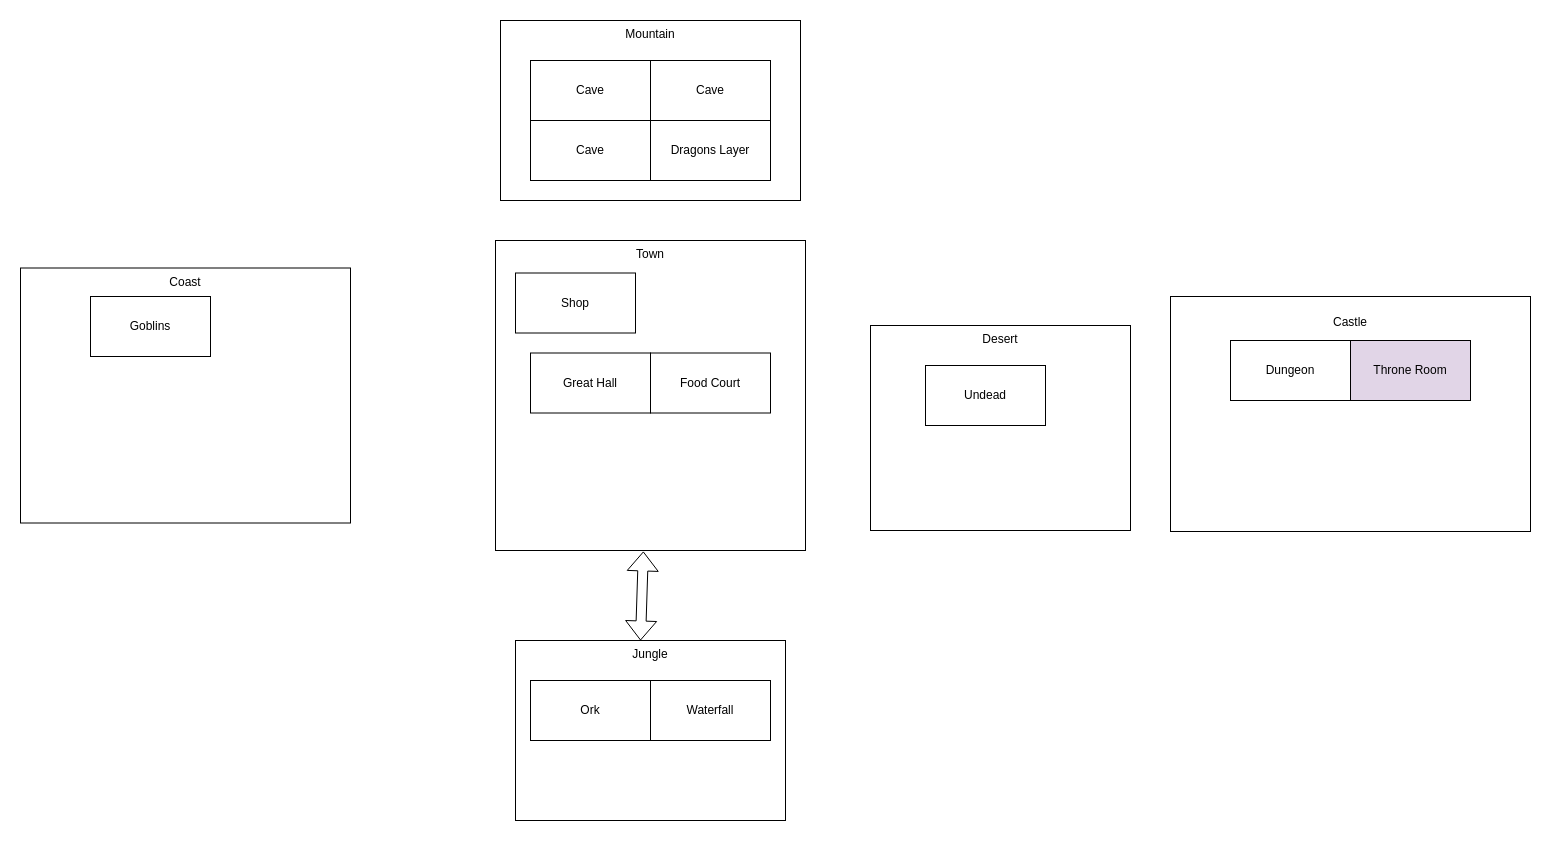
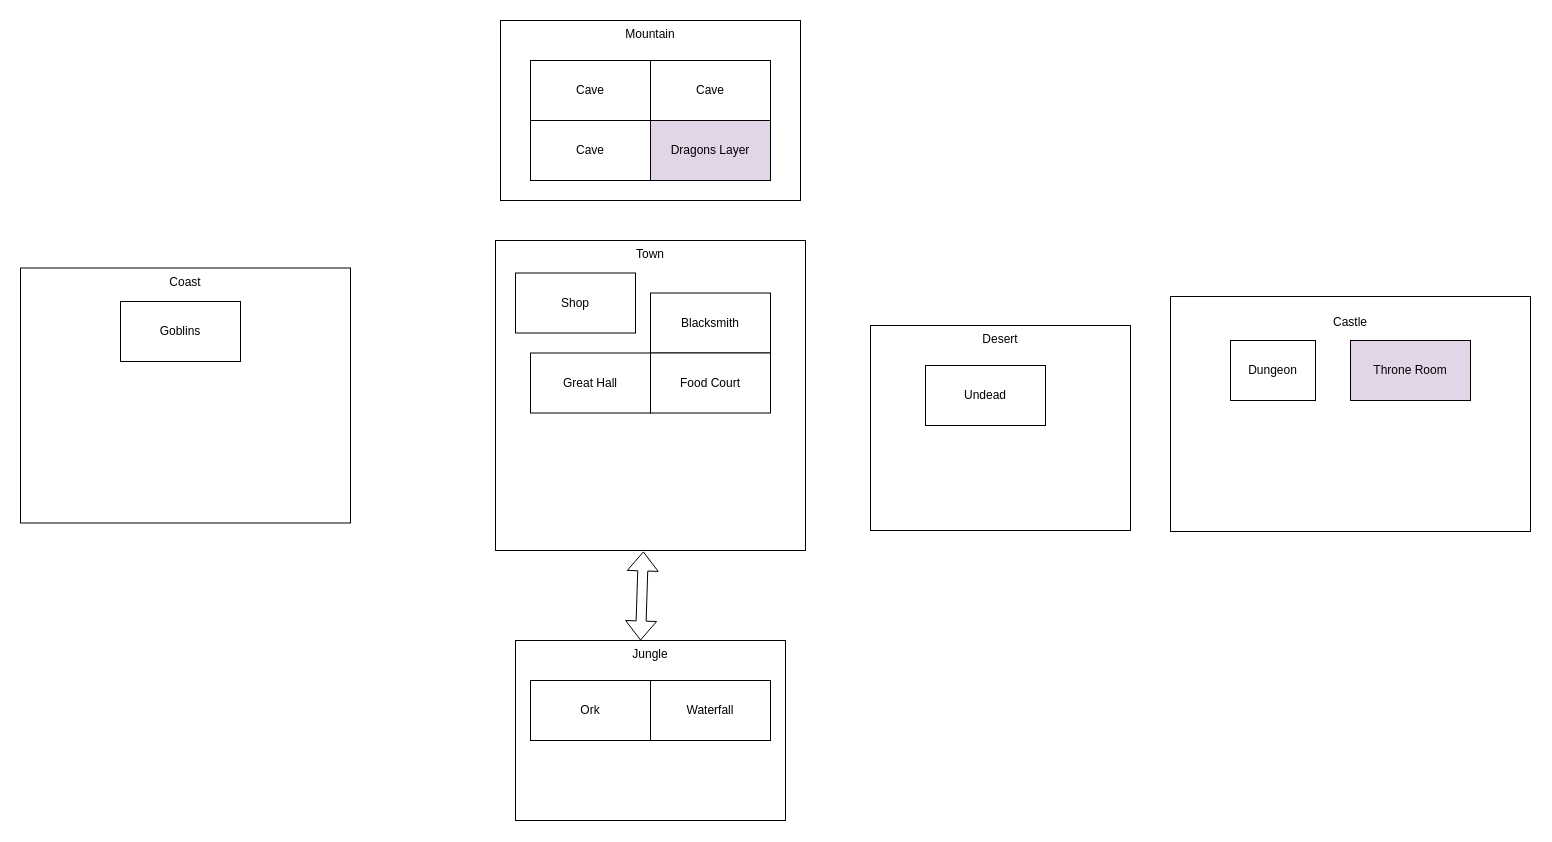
node "Dragons Layer": fillcolor #ffffff -> #e1d5e7
node "Blacksmith": added
node "Goblins": moved (151, 327) -> (181, 332)
node "Dungeon": size 120x60 -> 85x60
